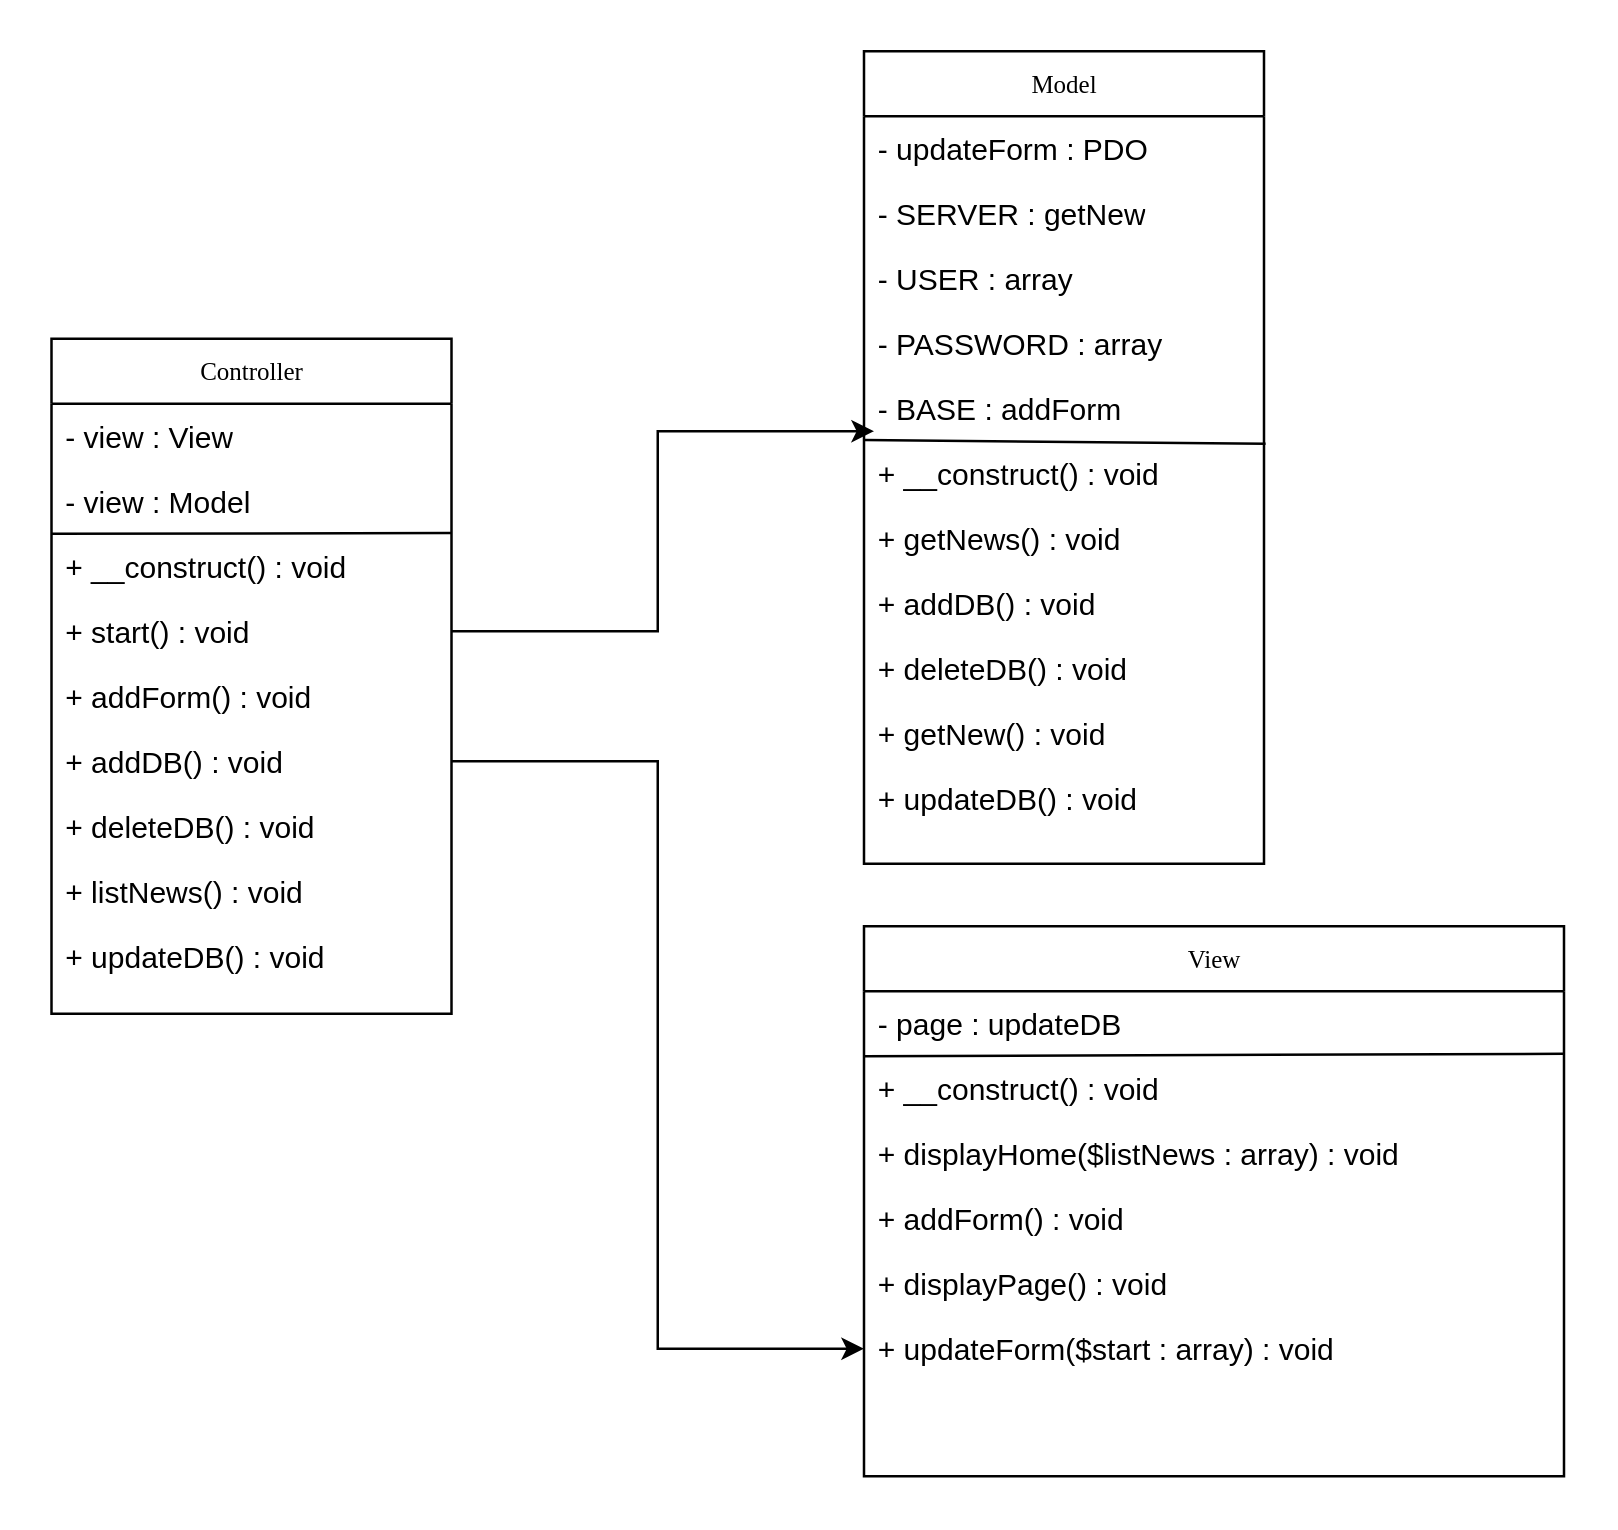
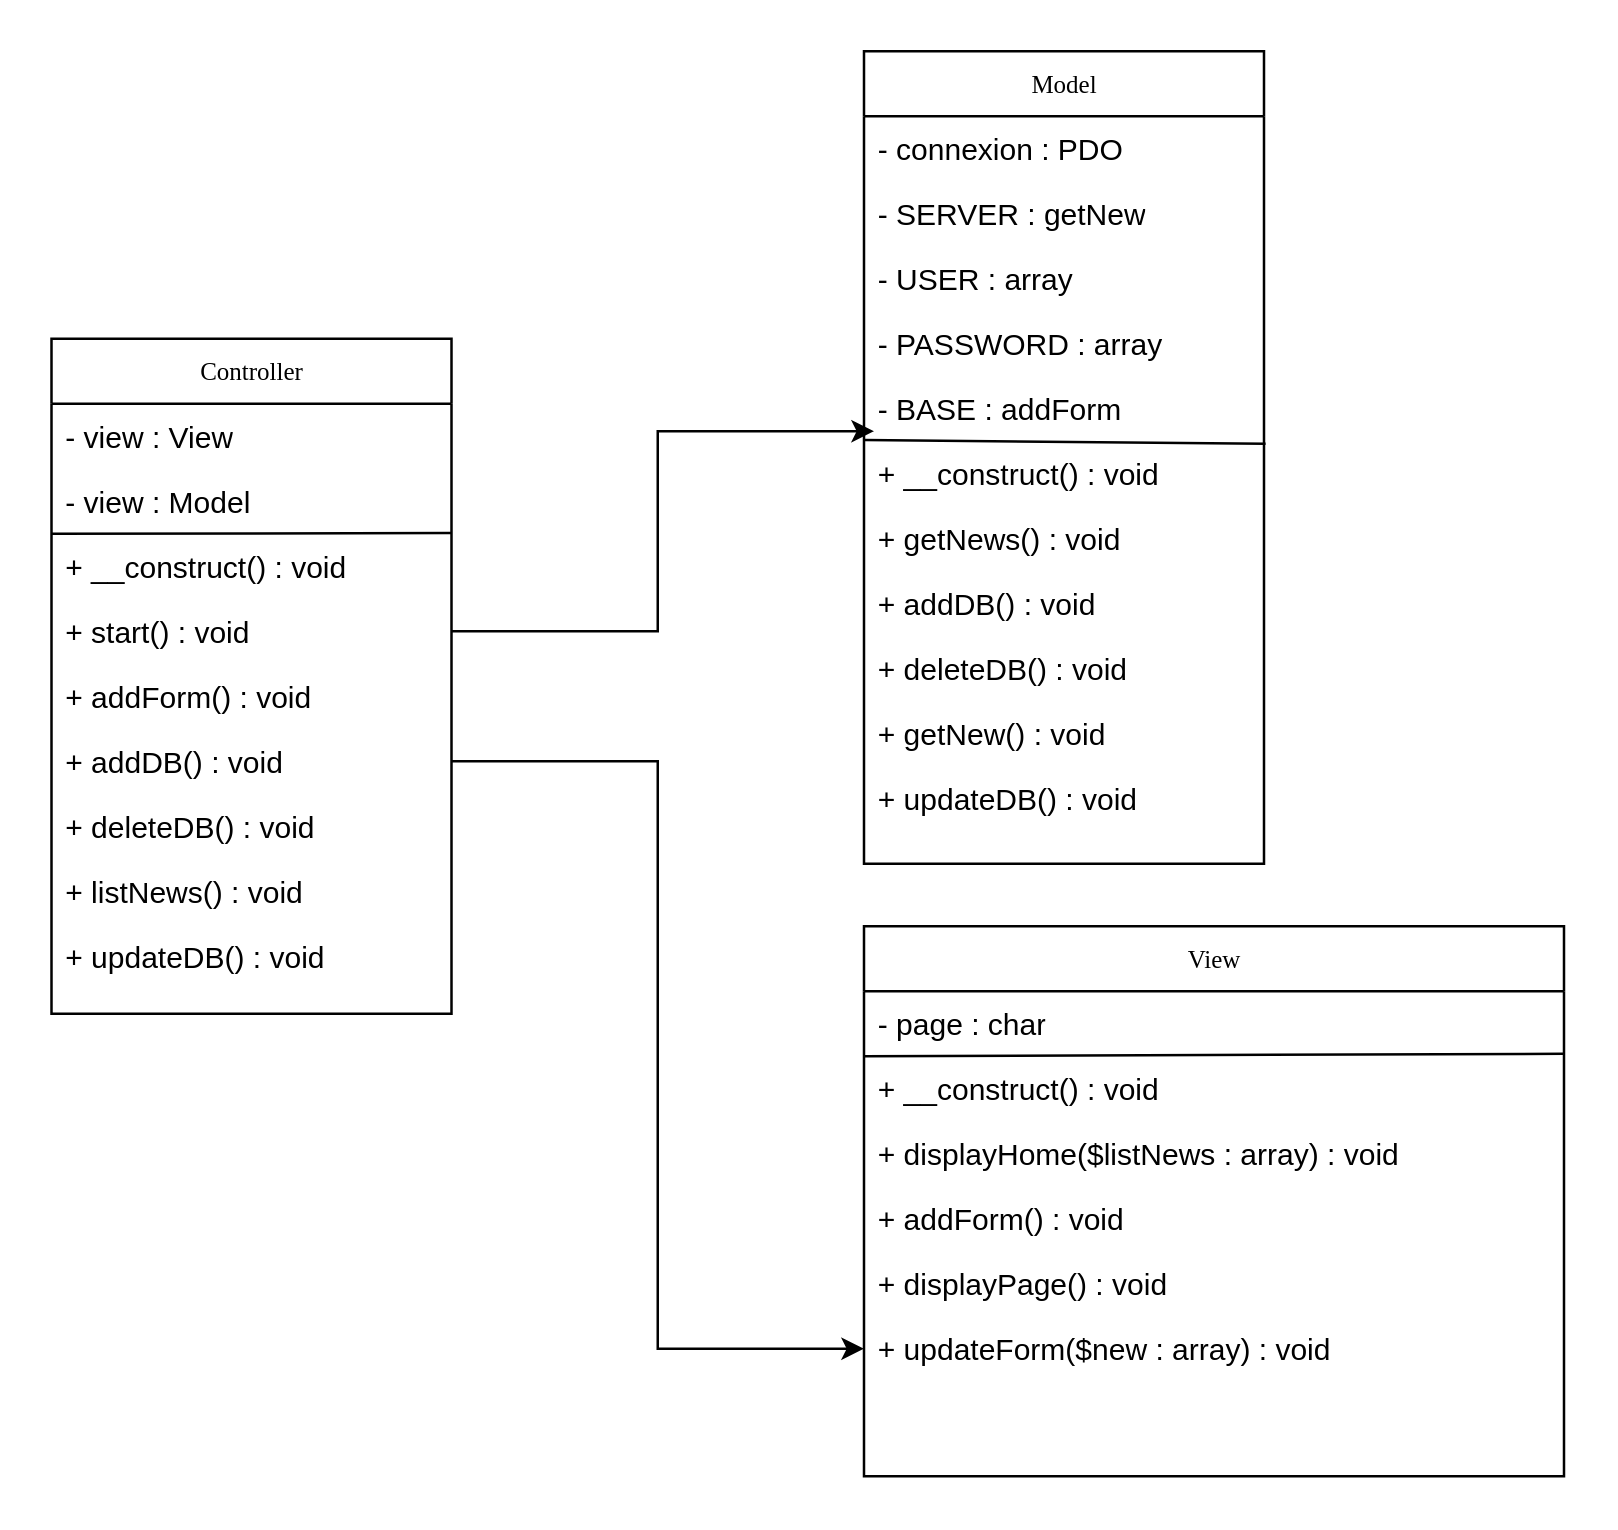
node "- updateForm : PDO": label "- updateForm : PDO" -> "- connexion : PDO"
node "- page : updateDB": label "- page : updateDB" -> "- page : char"
node "+ updateForm($start : array) : void": label "+ updateForm($start : array) : void" -> "+ updateForm($new : array) : void"
